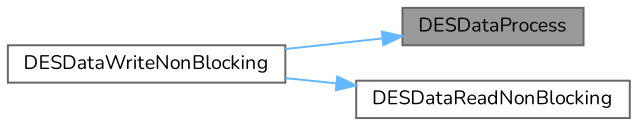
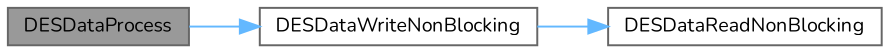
edge "DESDataWriteNonBlocking" -> "DESDataProcess": reversed
